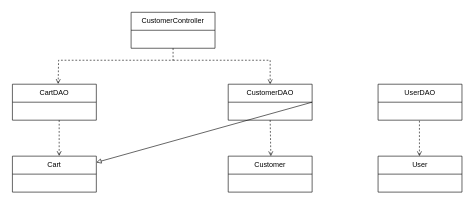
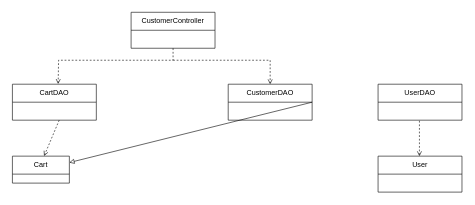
edge "CustomerDAO" -> "Customer": removed
node "Cart": size 84x36 -> 57x27
node "Customer": removed
